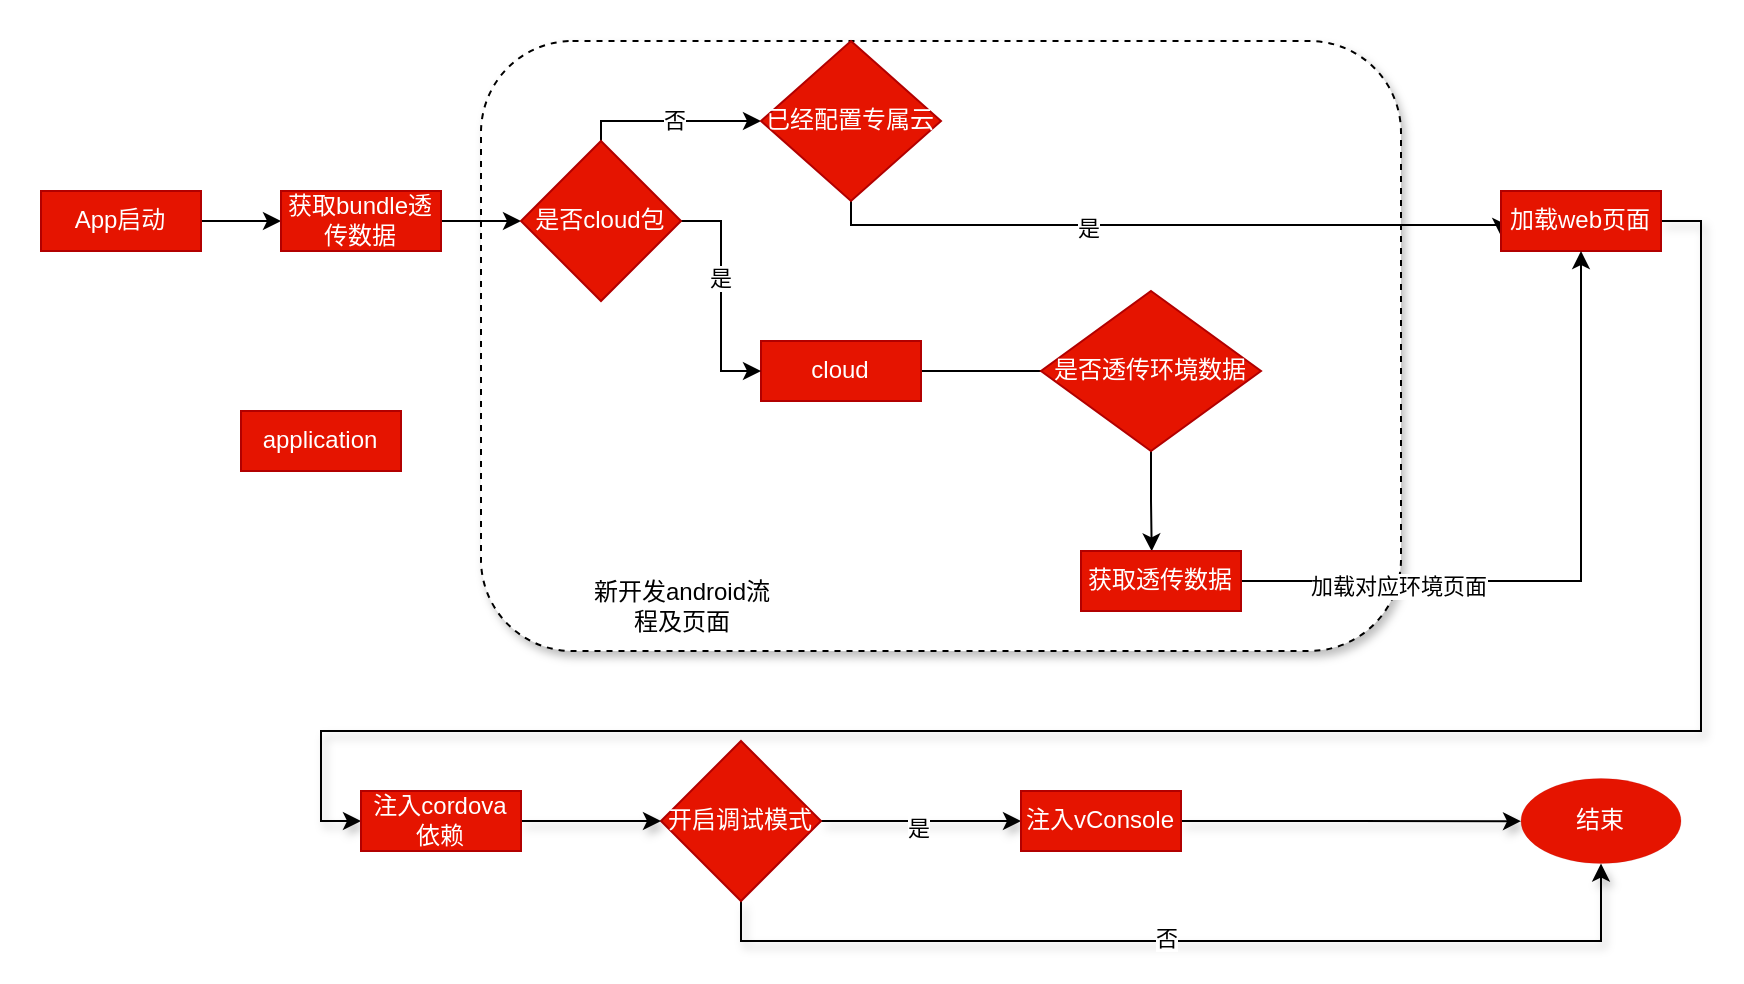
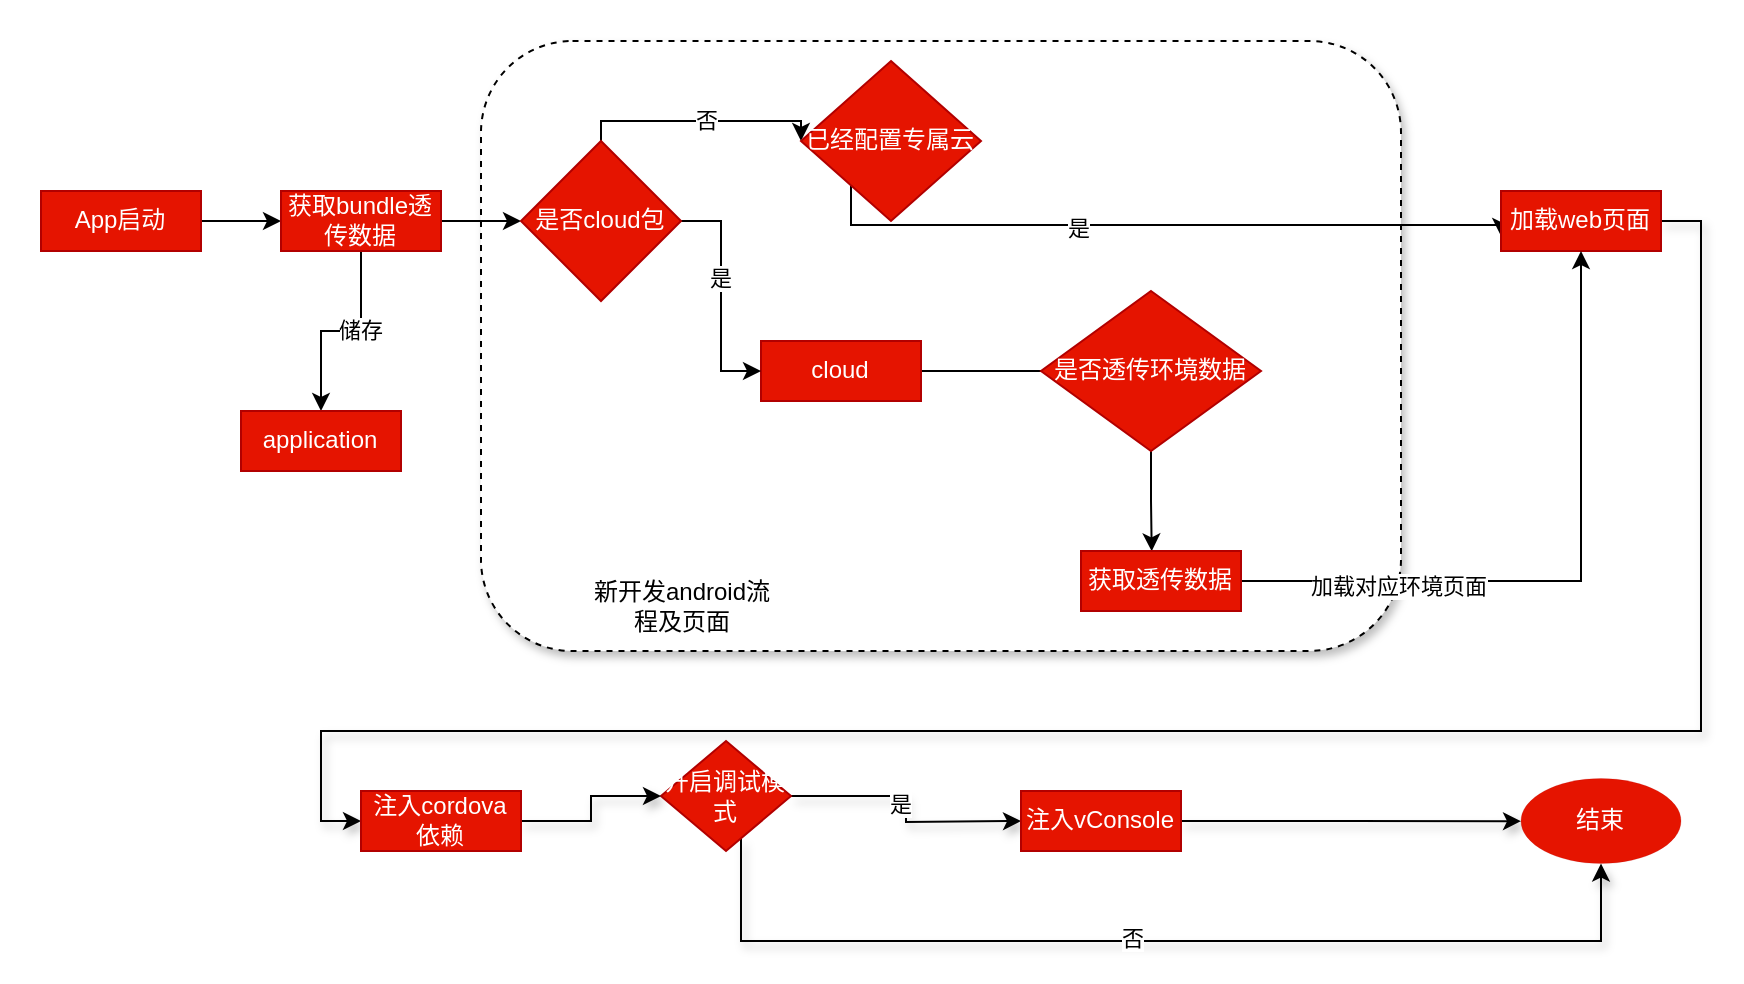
node "已经配置专属云": moved (851, 121) -> (891, 141)
edge "获取bundle透传数据" -> "application": added, label "储存"
node "开启调试模式": size 160x160 -> 130x110
